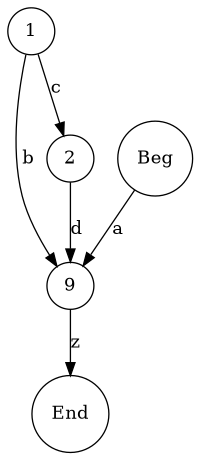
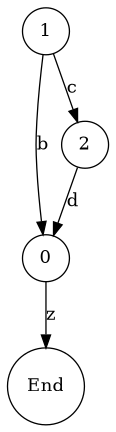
node "Beg": removed
node "9": label "9" -> "0"
